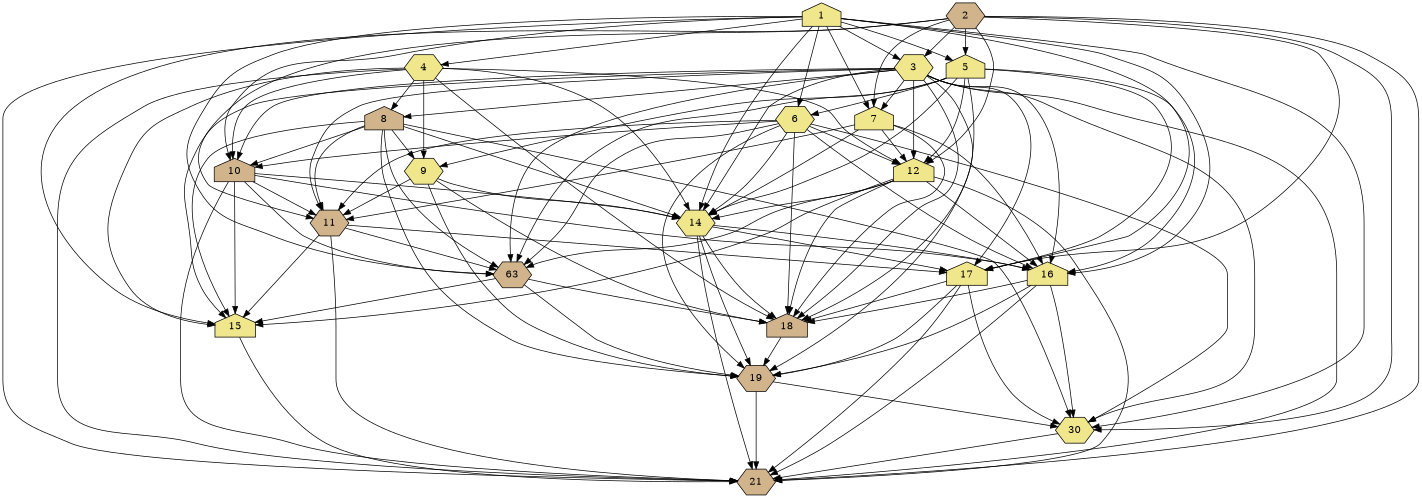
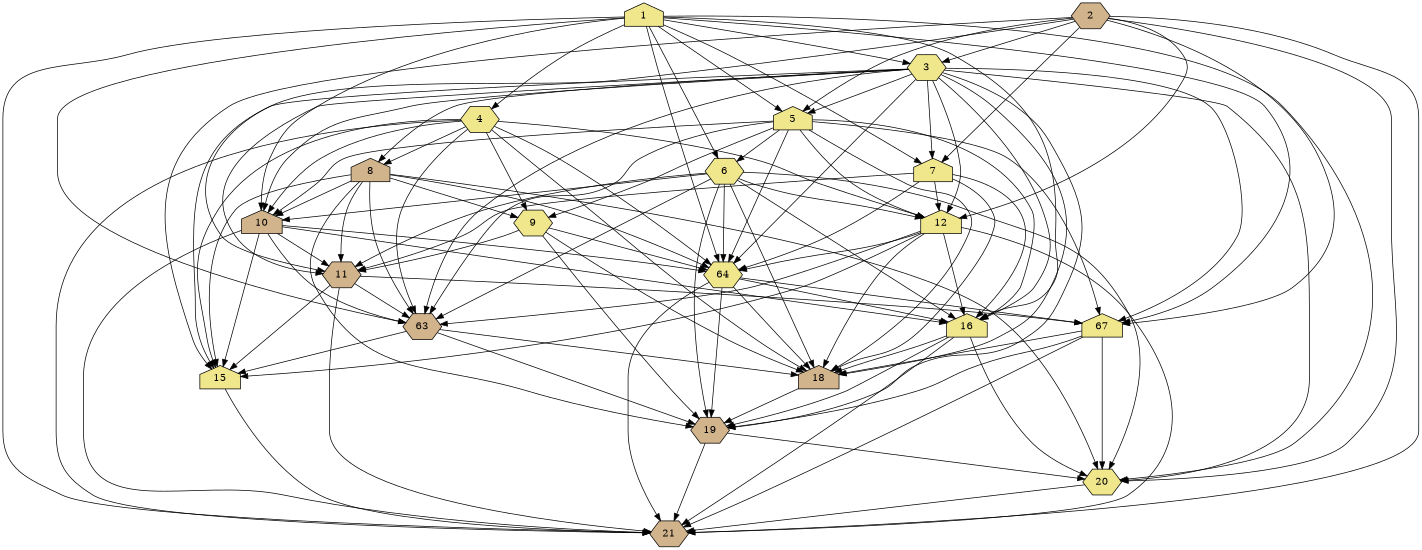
edge "5" -> "10": added
edge "4" -> "63": added
node "14": label "14" -> "64"
node "17": label "17" -> "67"
edge "3" -> "21": now "3" -> "5"
node "30": label "30" -> "20"
